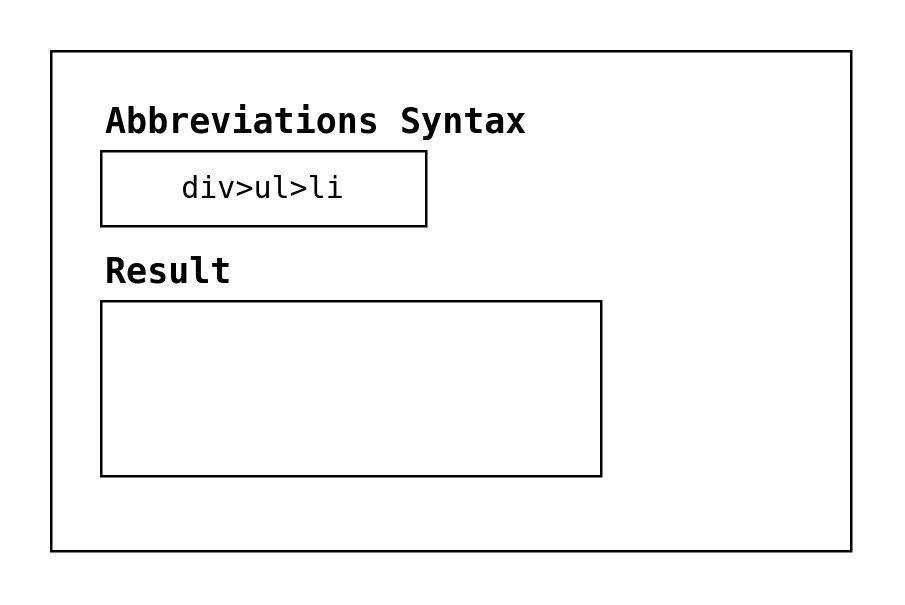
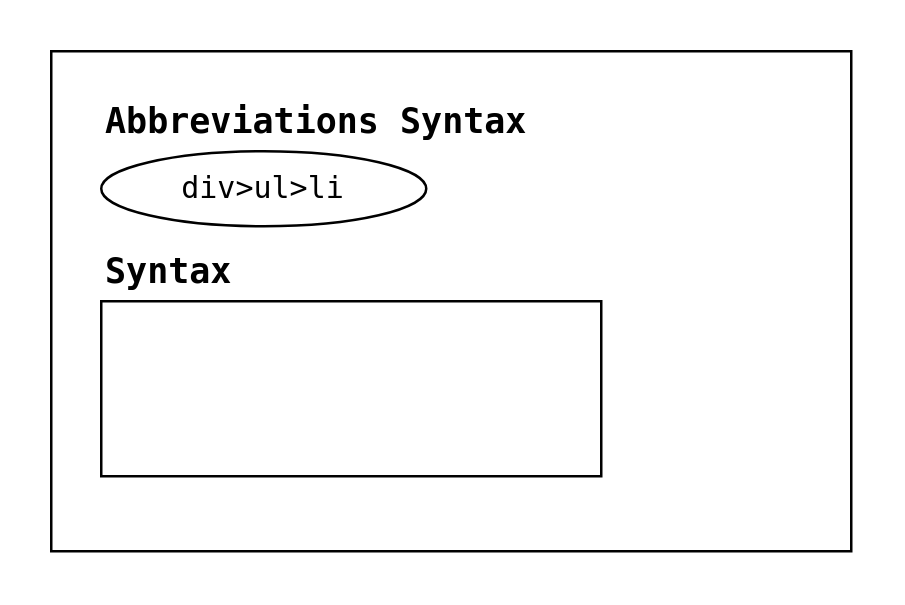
node "div>ul>li": shape rectangle -> ellipse
node "Result": label "Result" -> "Syntax"
